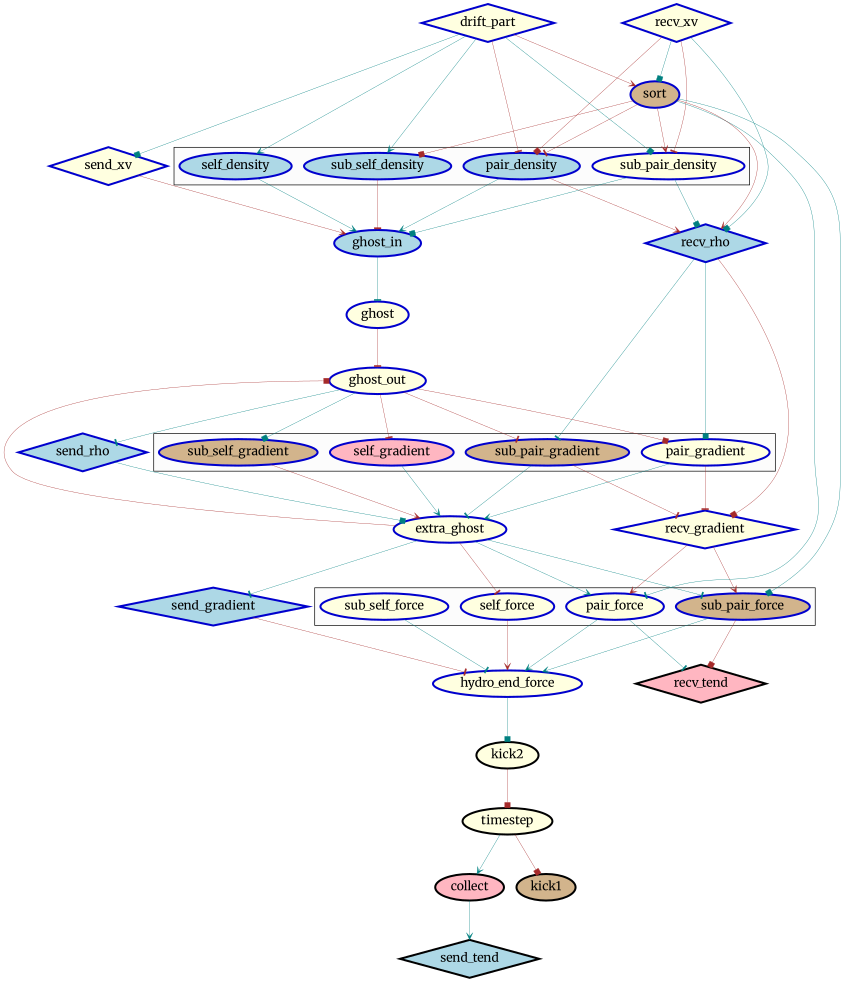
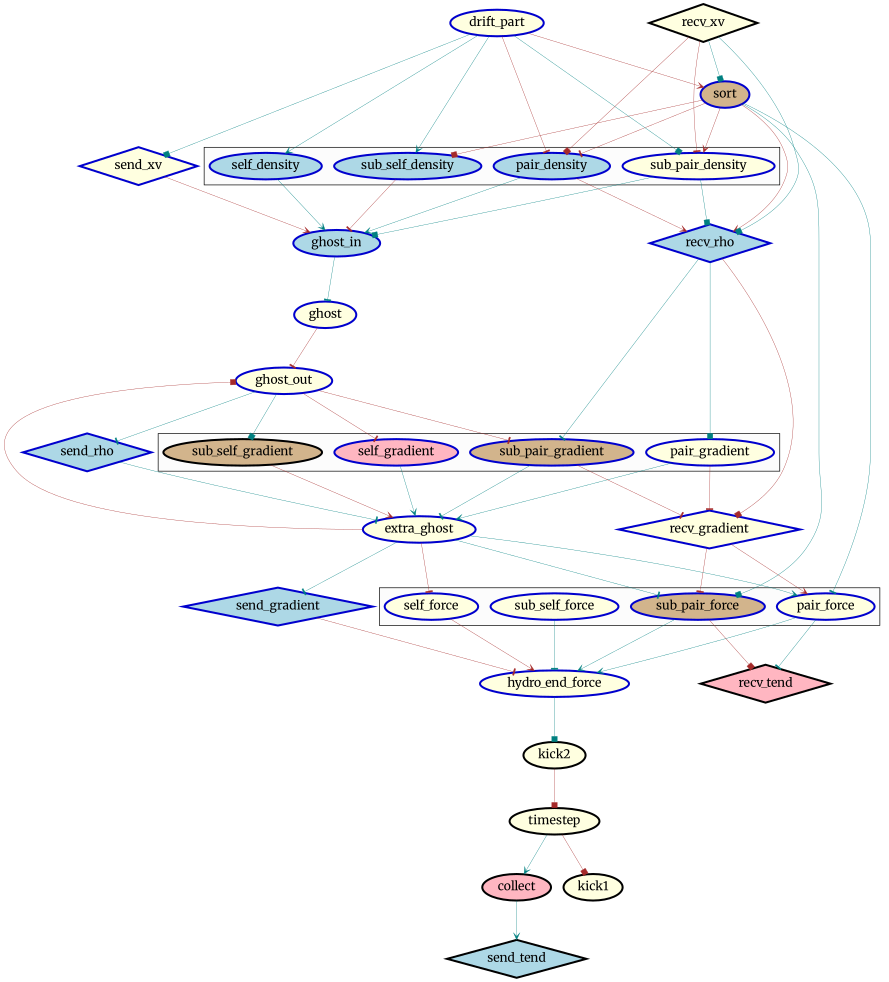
node "drift_part": shape diamond -> ellipse
node "recv_xv": color blue3 -> black
edge "ghost_out" -> "pair_gradient": removed
node "sub_self_gradient": color blue3 -> black
edge "send_rho" -> "extra_ghost": arrowhead box -> tee
edge "recv_gradient" -> "sub_pair_force": arrowhead vee -> tee
node "kick1": fillcolor tan -> lightyellow
